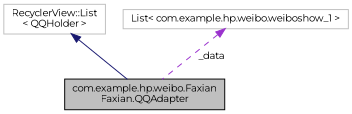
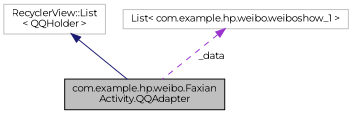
node "com.example.hp.weibo.Faxian Faxian.QQAdapter": label "com.example.hp.weibo.Faxian Faxian.QQAdapter" -> "com.example.hp.weibo.Faxian Activity.QQAdapter"
